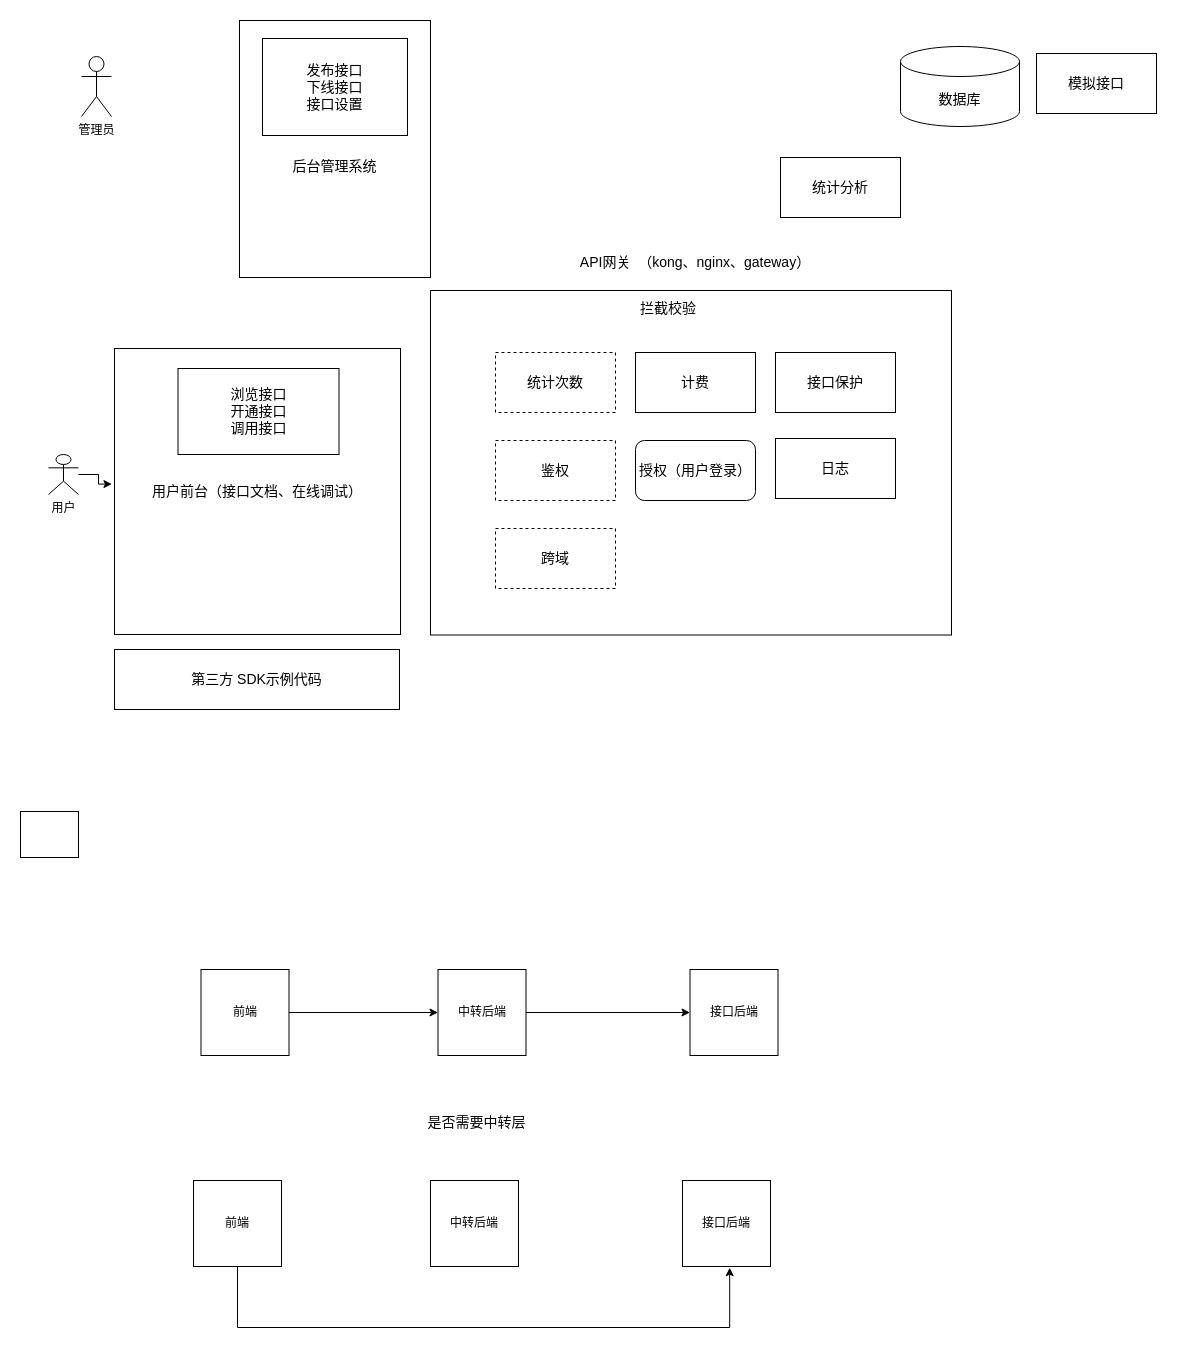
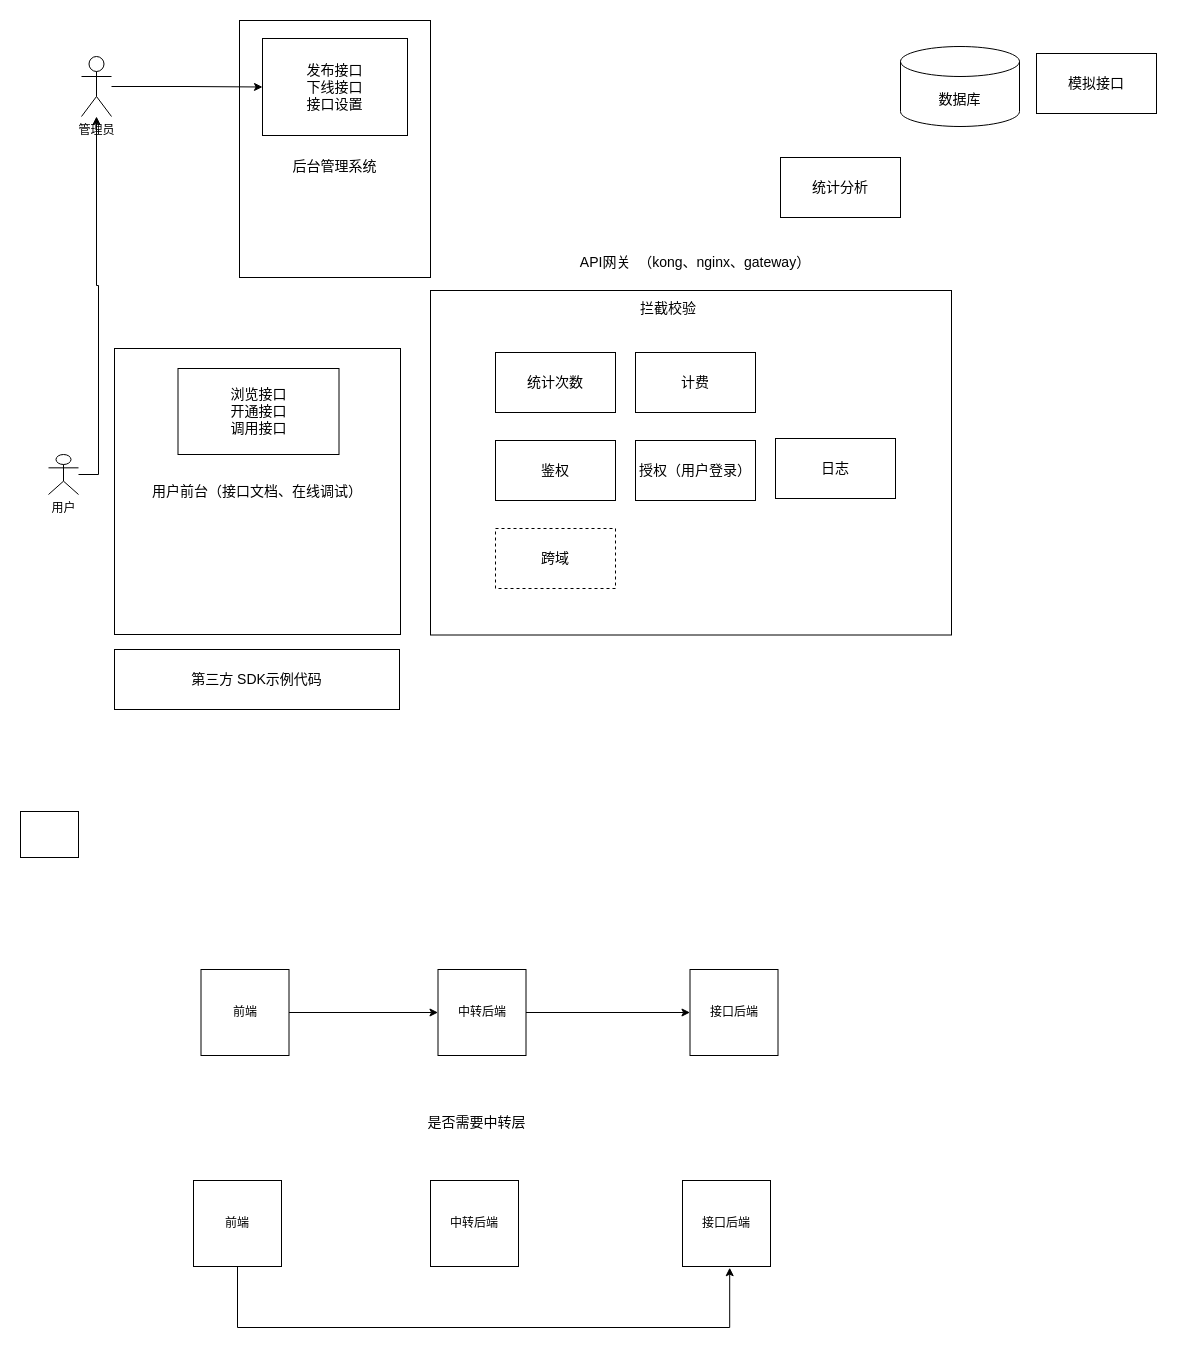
edge "管理员" -> "发布接口 下线接口 接口设置": added
node "统计次数": style dashed -> solid
node "接口保护": removed
node "鉴权": style dashed -> solid
node "授权（用户登录）": shape rounded rectangle -> rectangle
edge "用户" -> "用户前台（接口文档、在线调试）": now "用户" -> "管理员"
